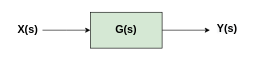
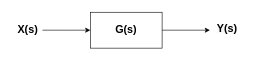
node "G(s)": fillcolor #d5e8d4 -> #ffffff
